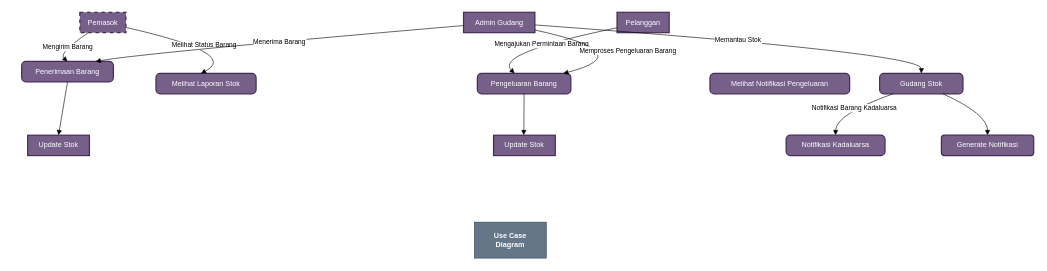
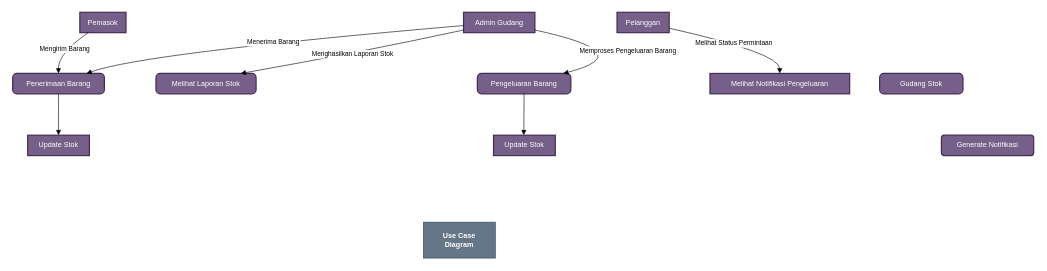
node "Pemasok": style dashed -> solid
edge "Pemasok" -> "Melihat Laporan Stok": removed, label "Melihat Status Barang"
edge "Pelanggan" -> "Pengeluaran Barang": removed, label "Mengajukan Permintaan Barang"
edge "Pelanggan" -> "Melihat Notifikasi Pengeluaran": added, label "Melihat Status Permintaan"
edge "Admin Gudang" -> "Gudang Stok": removed, label "Memantau Stok"
edge "Admin Gudang" -> "Melihat Laporan Stok": added, label "Menghasilkan Laporan Stok"
node "Penerimaan Barang": moved (67, 72) -> (58, 84)
node "Melihat Notifikasi Pengeluaran": shape rounded rectangle -> rectangle
edge "Gudang Stok" -> "Notifikasi Kadaluarsa": removed, label "Notifikasi Barang Kadaluarsa"
edge "Gudang Stok" -> "Generate Notifikasi": removed
node "Notifikasi Kadaluarsa": removed
node "Use Case Diagram": moved (510, 240) -> (459, 240)
